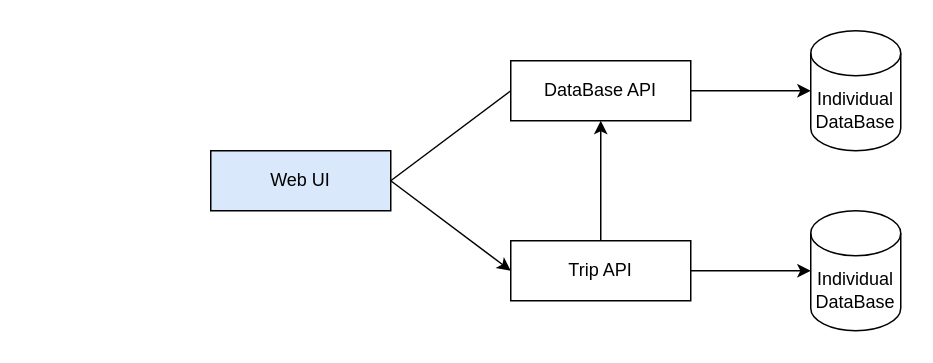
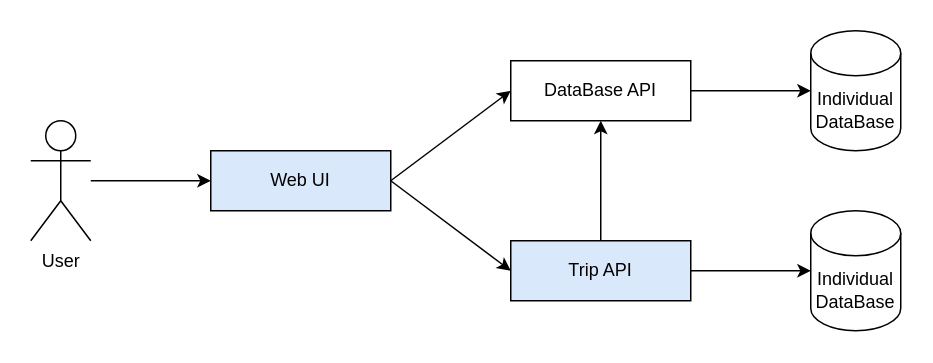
edge "DataBase API" -- "Web UI": arrowhead none -> classic
node "User": added
edge "User" -> "Web UI": added
node "Trip API": fillcolor #ffffff -> #dae8fc
